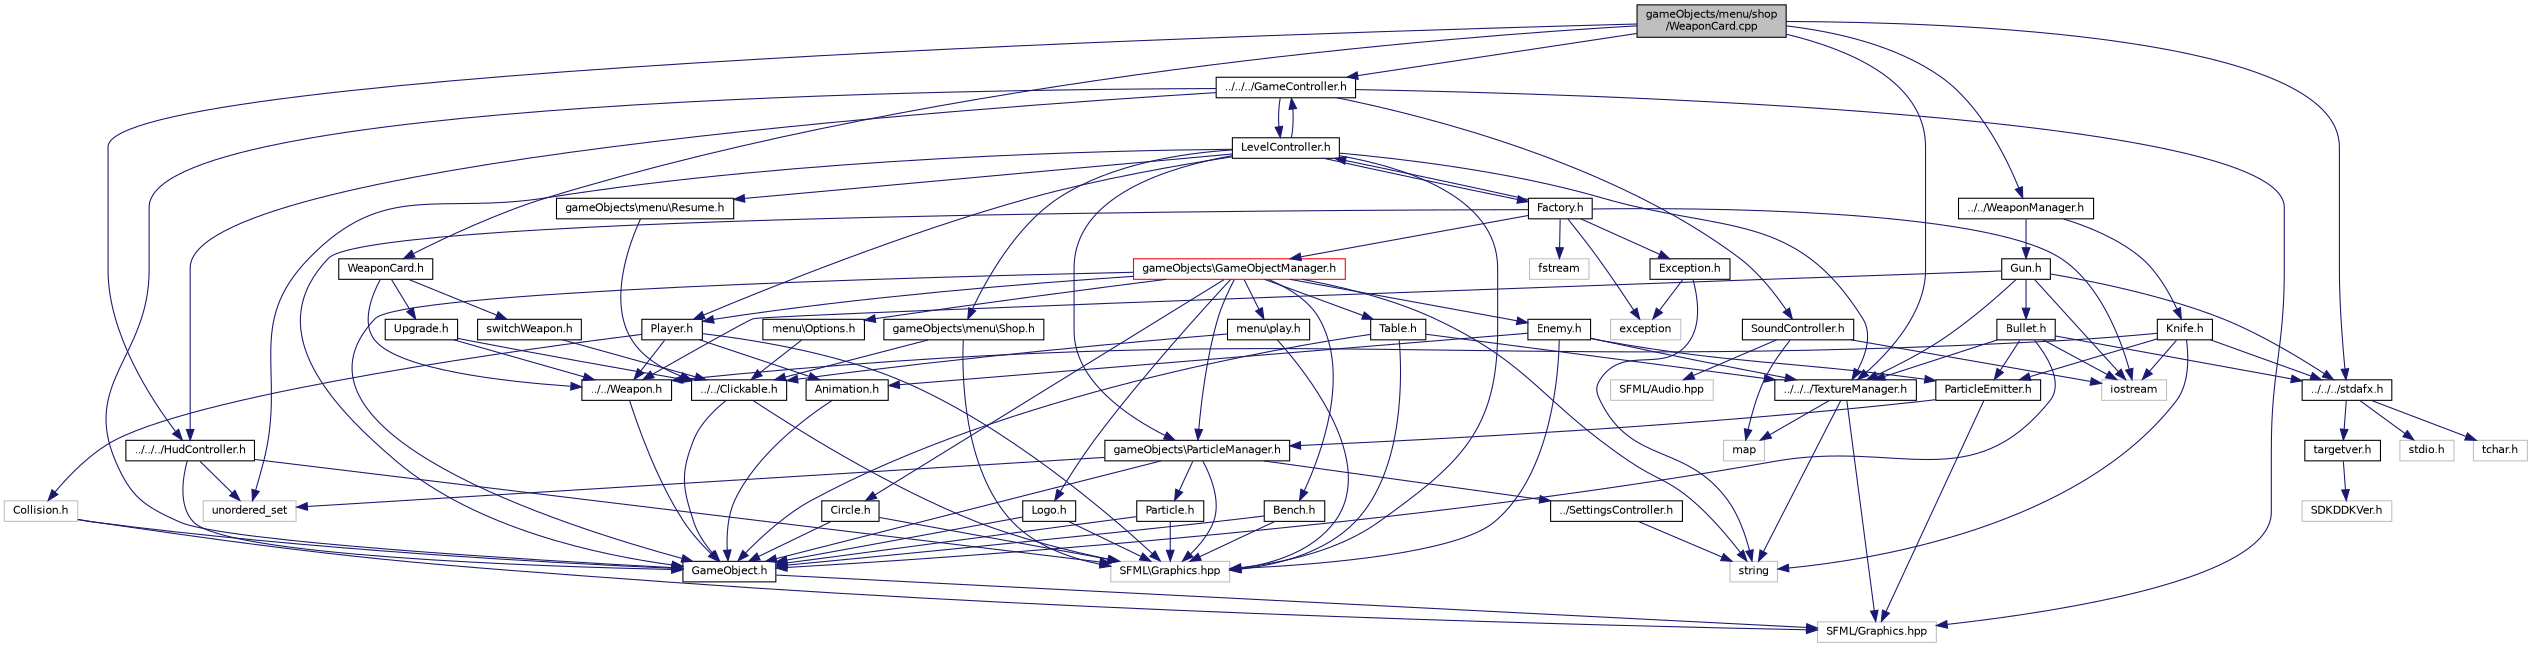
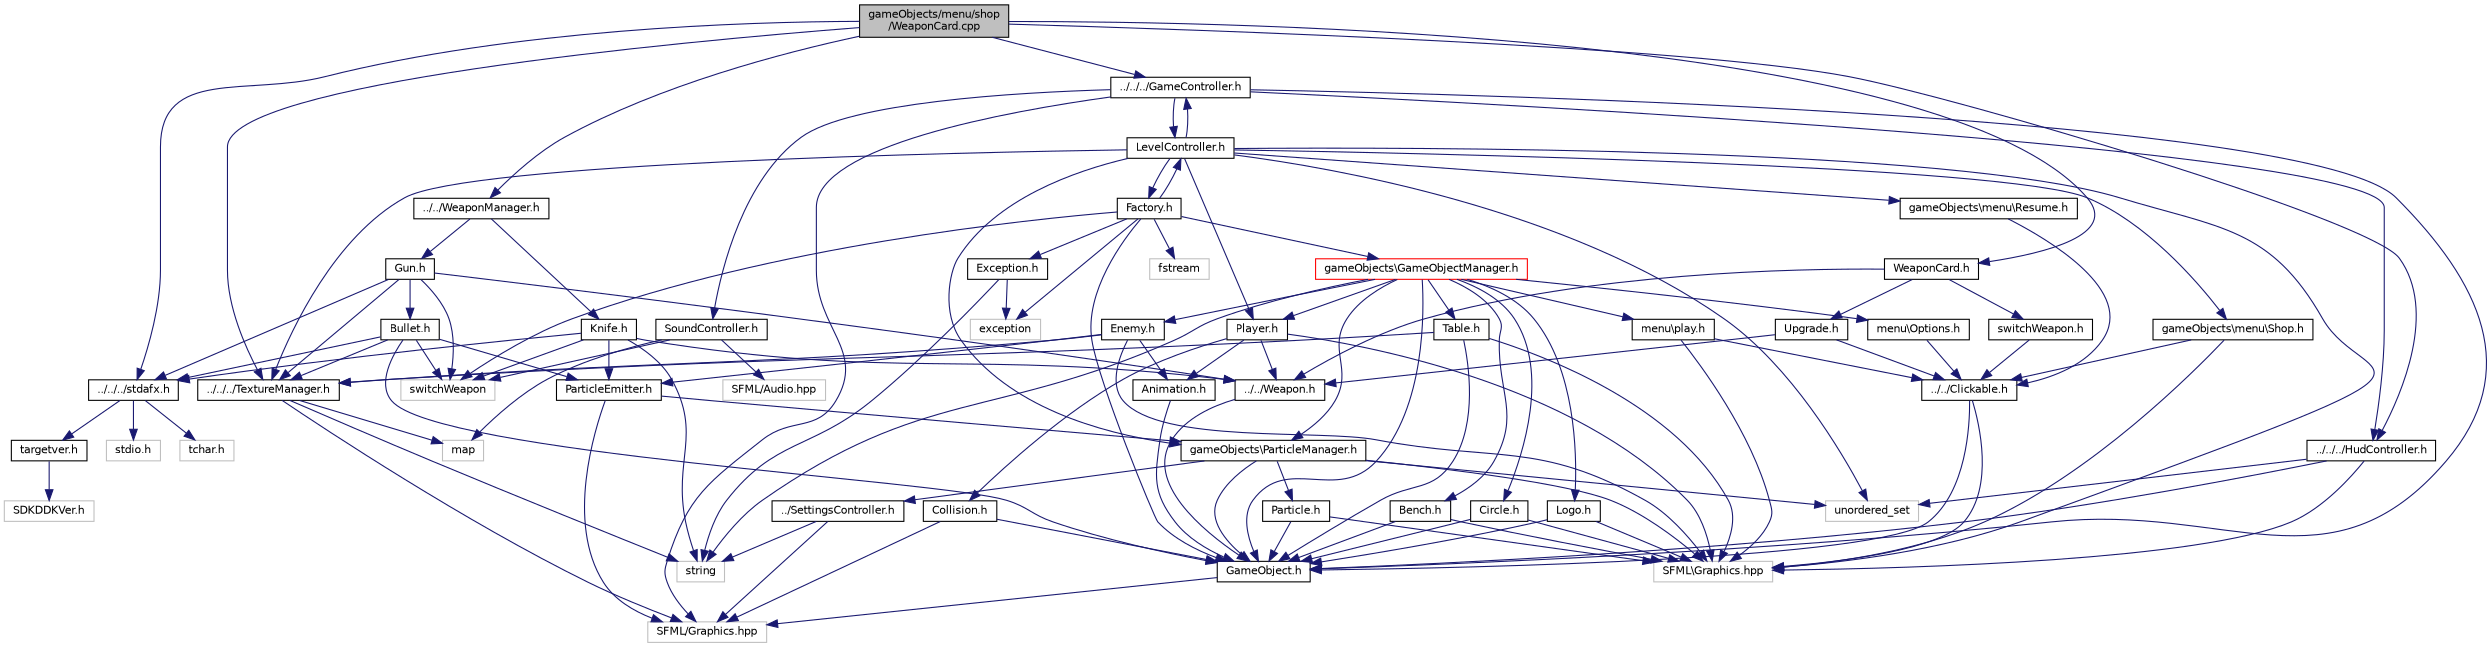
node "iostream": label "iostream" -> "switchWeapon"
node "Collision.h": color grey75 -> black
edge "../SettingsController.h" -> "SFML/Graphics.hpp": added
